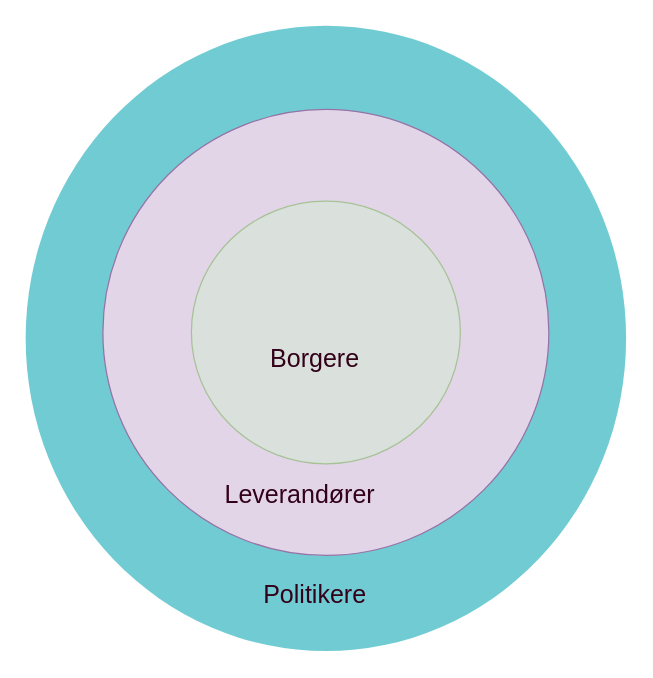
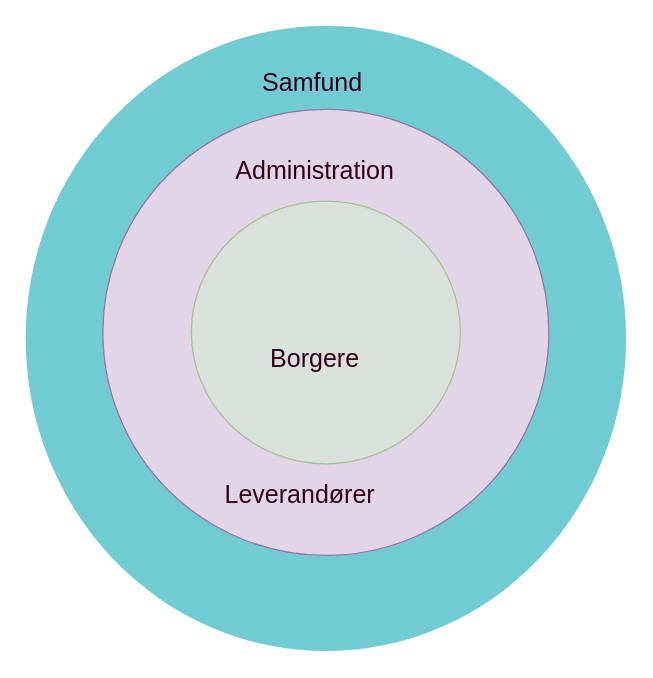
node "Samfund": added
node "Administration": added
node "Politikere": removed
